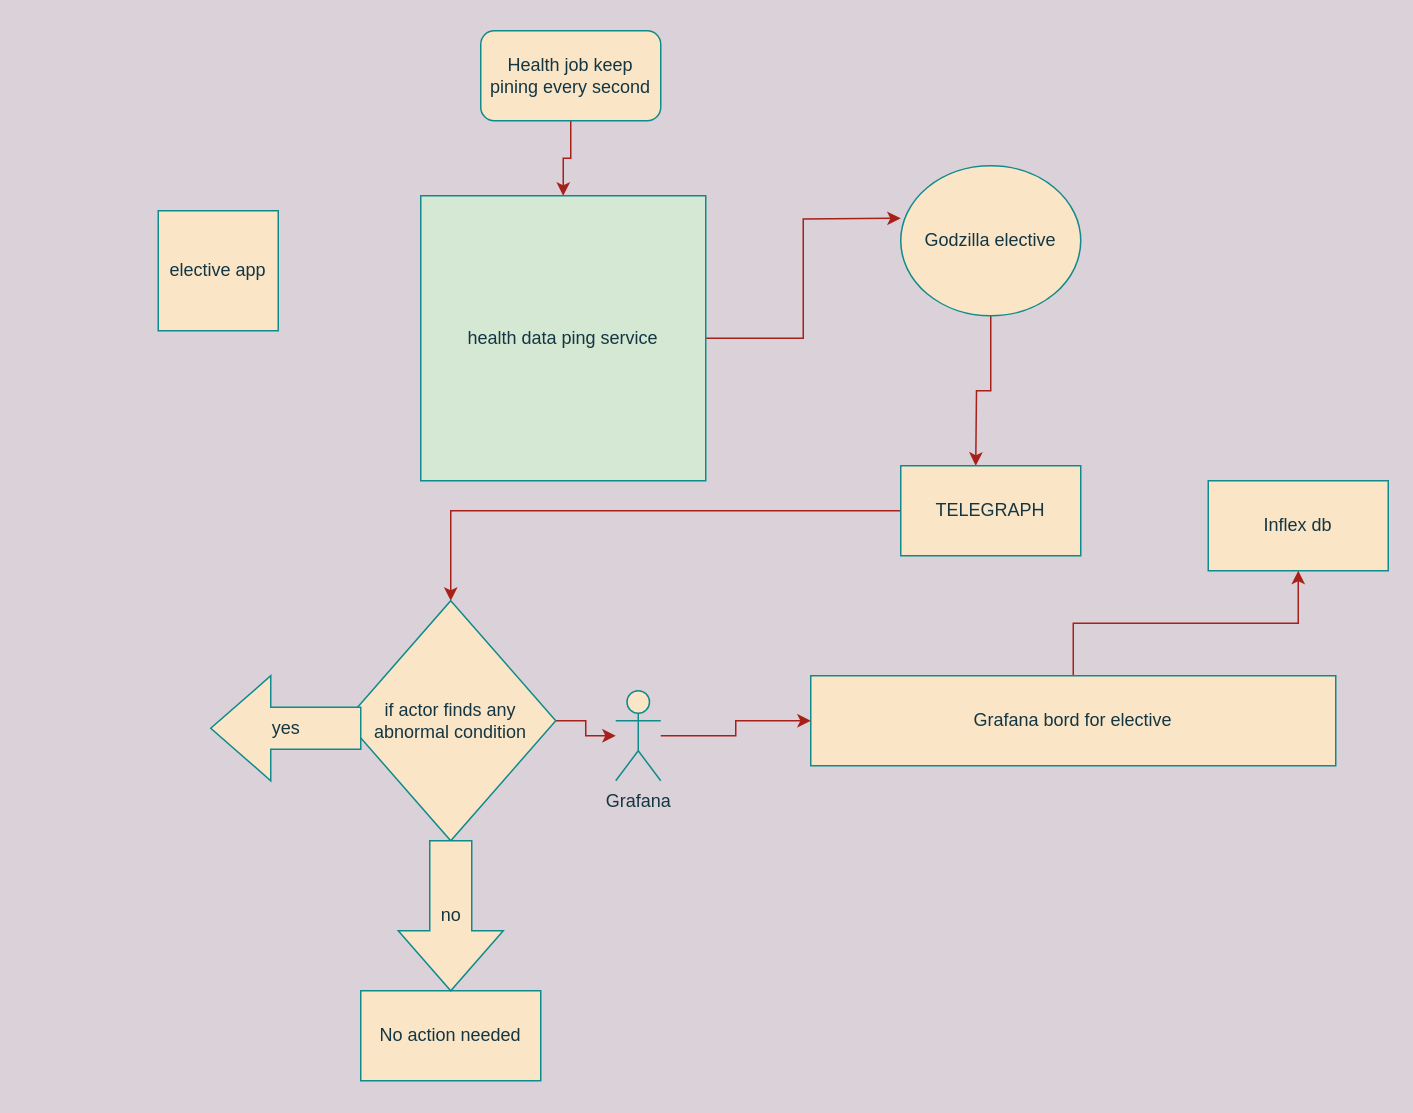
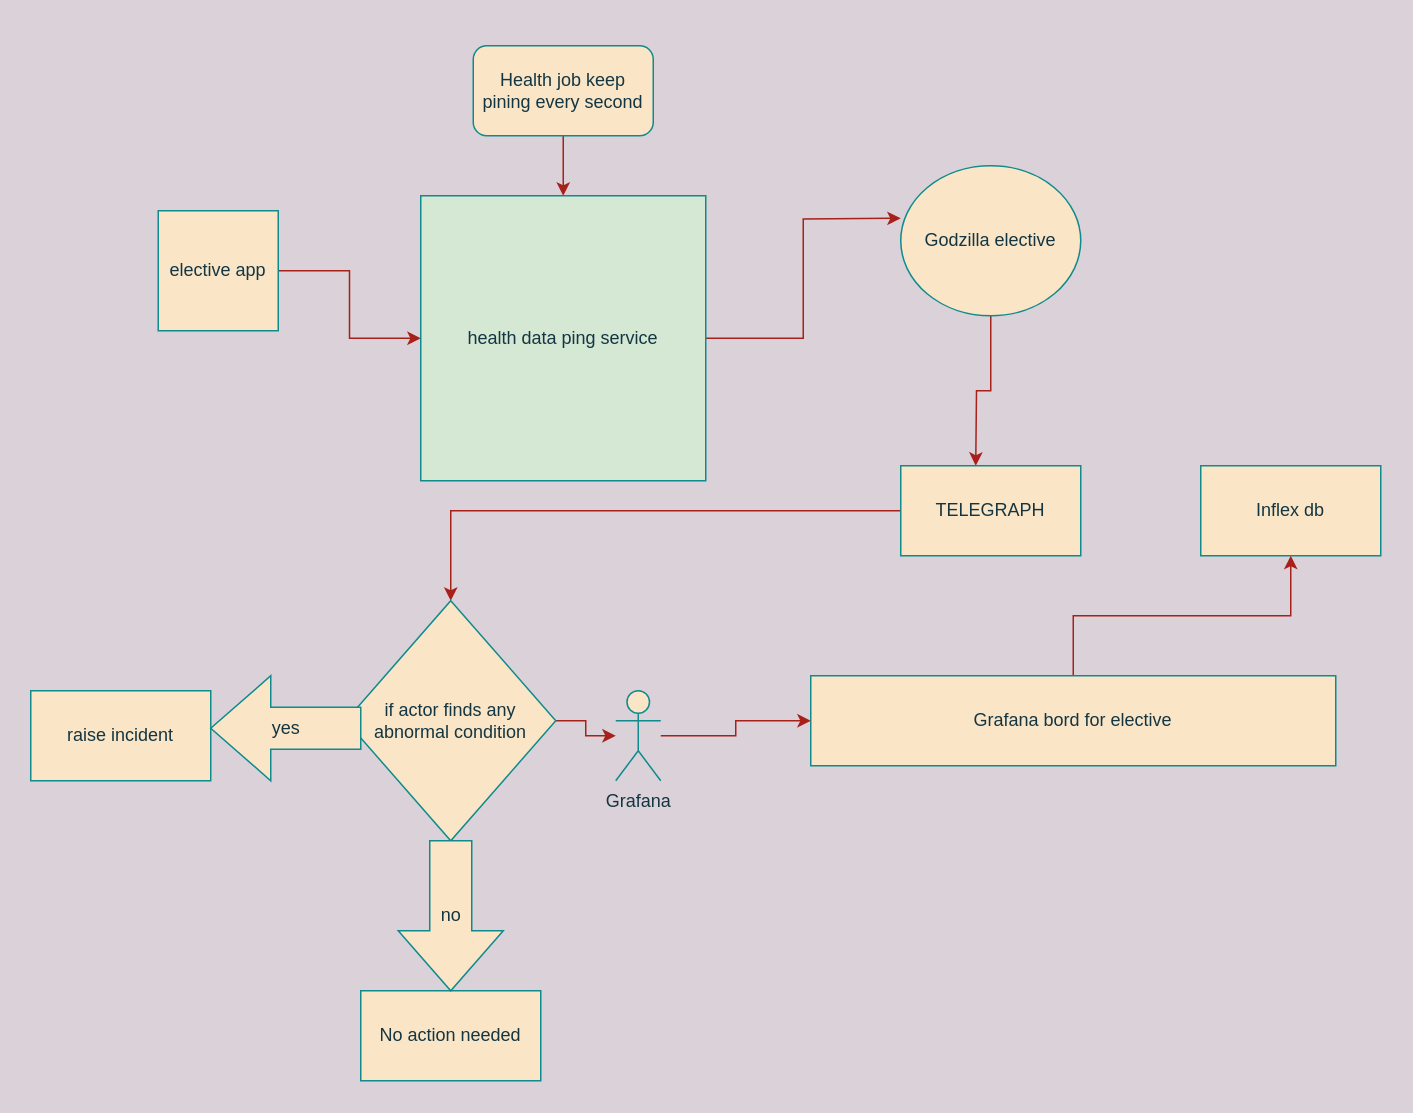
node "Health job keep pining every second": moved (571, 76) -> (563, 91)
edge "elective app" -> "health data ping service": added
node "Inflex db": moved (1298, 526) -> (1291, 511)
node "raise incident": added
